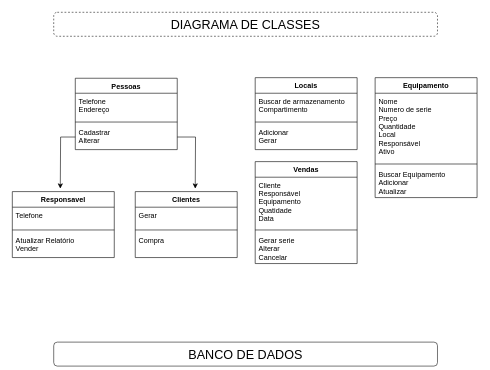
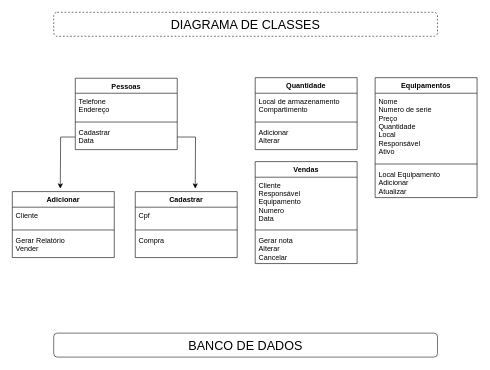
node "Locais": label "Locais" -> "Quantidade"
node "Equipamento": label "Equipamento" -> "Equipamentos"
node "Buscar de armazenamento Compartimento": label "Buscar de armazenamento Compartimento" -> "Local de armazenamento Compartimento"
node "Cadastrar Alterar": label "Cadastrar Alterar" -> "Cadastrar Data"
node "Adicionar Gerar": label "Adicionar Gerar" -> "Adicionar Alterar"
node "Buscar Equipamento Adicionar Atualizar": label "Buscar Equipamento Adicionar Atualizar" -> "Local Equipamento Adicionar Atualizar"
node "Cliente Responsável Equipamento Quatidade Data": label "Cliente Responsável Equipamento Quatidade Data" -> "Cliente Responsável Equipamento Numero Data"
node "Responsavel": label "Responsavel" -> "Adicionar"
node "Clientes": label "Clientes" -> "Cadastrar"
node "Telefone": label "Telefone" -> "Cliente"
node "Gerar": label "Gerar" -> "Cpf"
node "Atualizar Relatório Vender": label "Atualizar Relatório Vender" -> "Gerar Relatório Vender"
node "Gerar serie Alterar Cancelar": label "Gerar serie Alterar Cancelar" -> "Gerar nota Alterar Cancelar"
node "BANCO DE DADOS": moved (246, 354) -> (246, 345)
